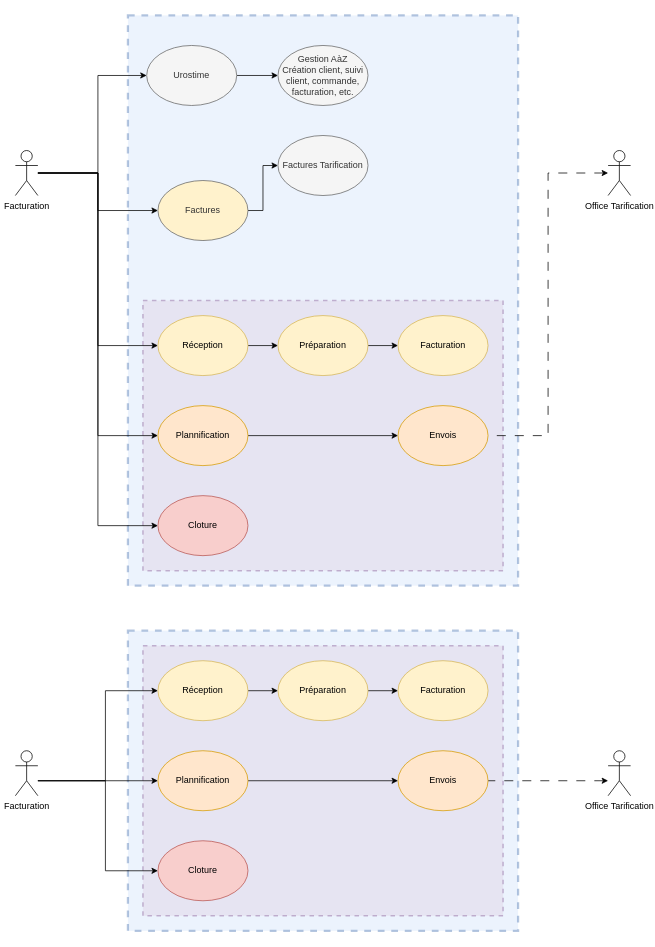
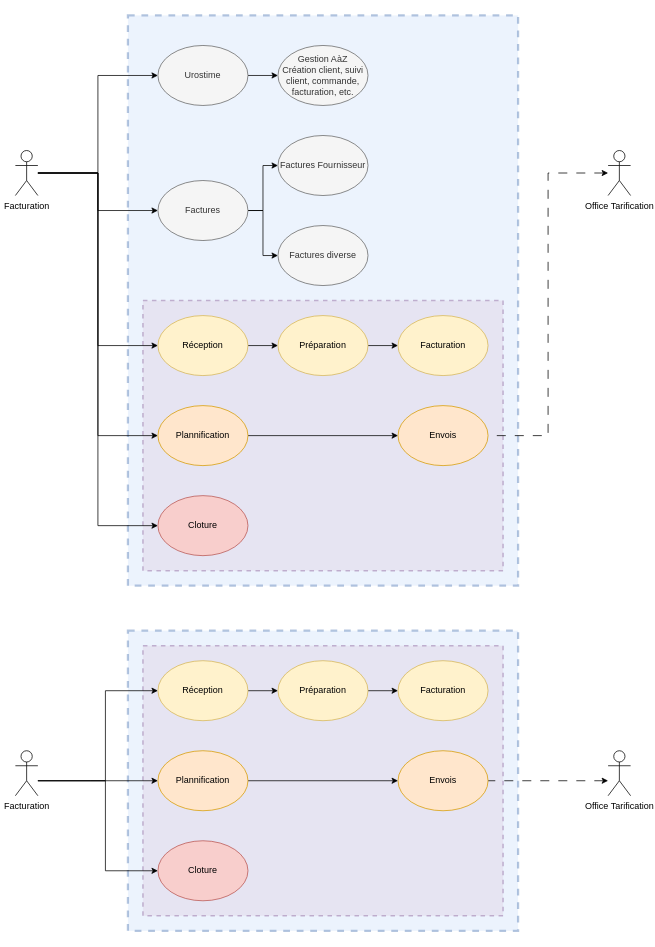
node "Urostime": moved (192, 75) -> (203, 75)
node "Factures Tarification": label "Factures Tarification" -> "Factures Fournisseur"
node "Factures": fillcolor #fff2cc -> #f5f5f5
edge "Factures" -> "Factures diverse": added
node "Factures diverse": added
